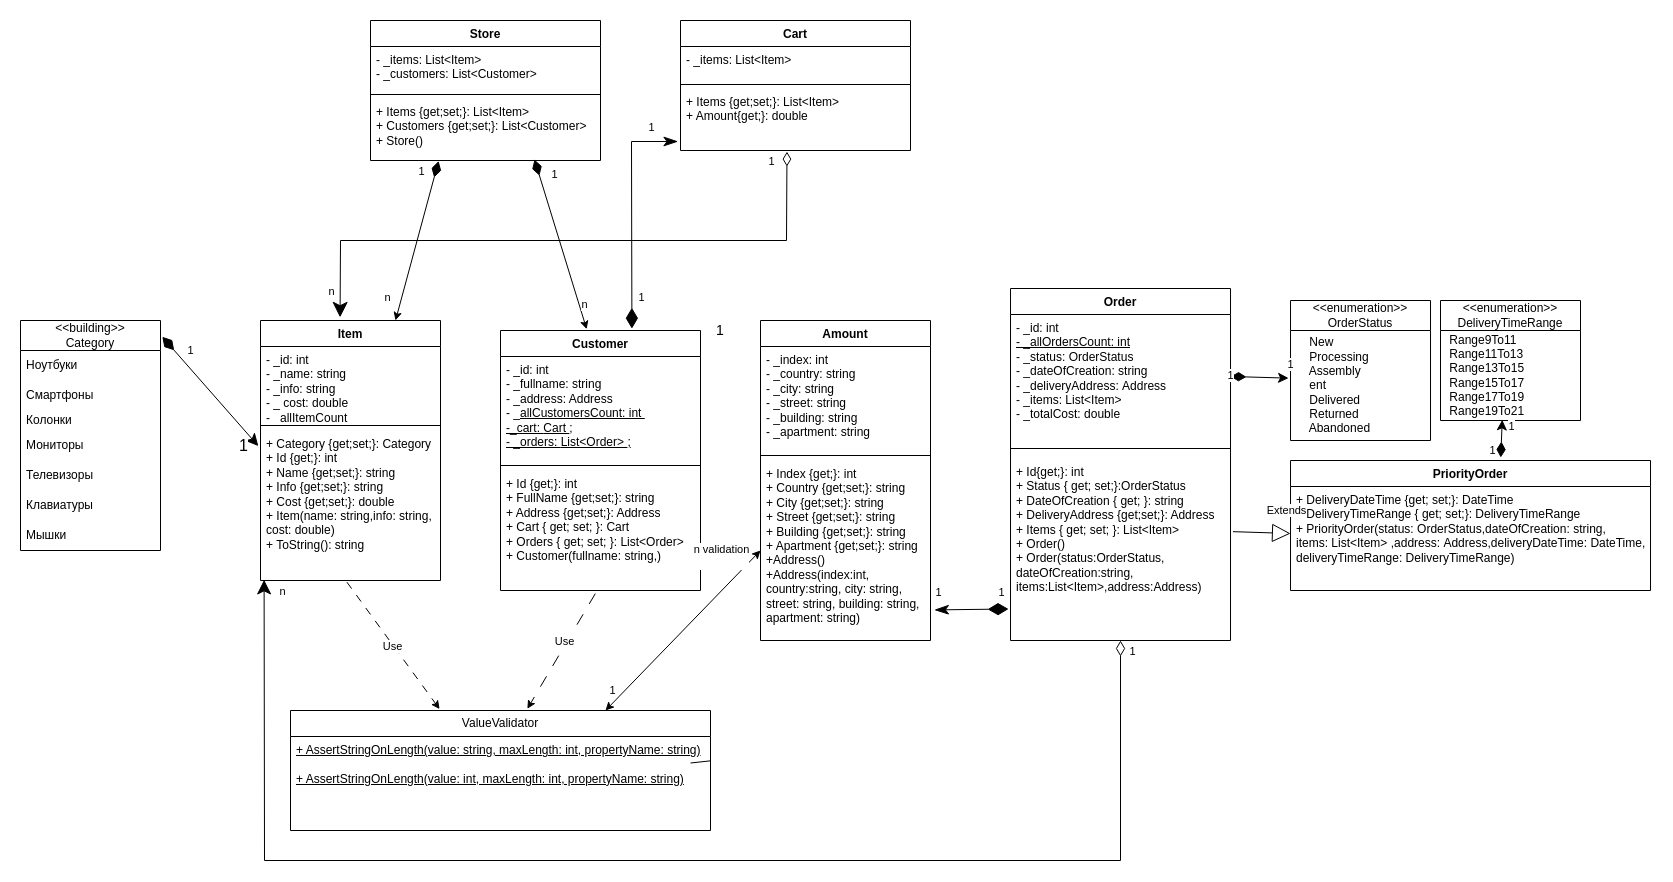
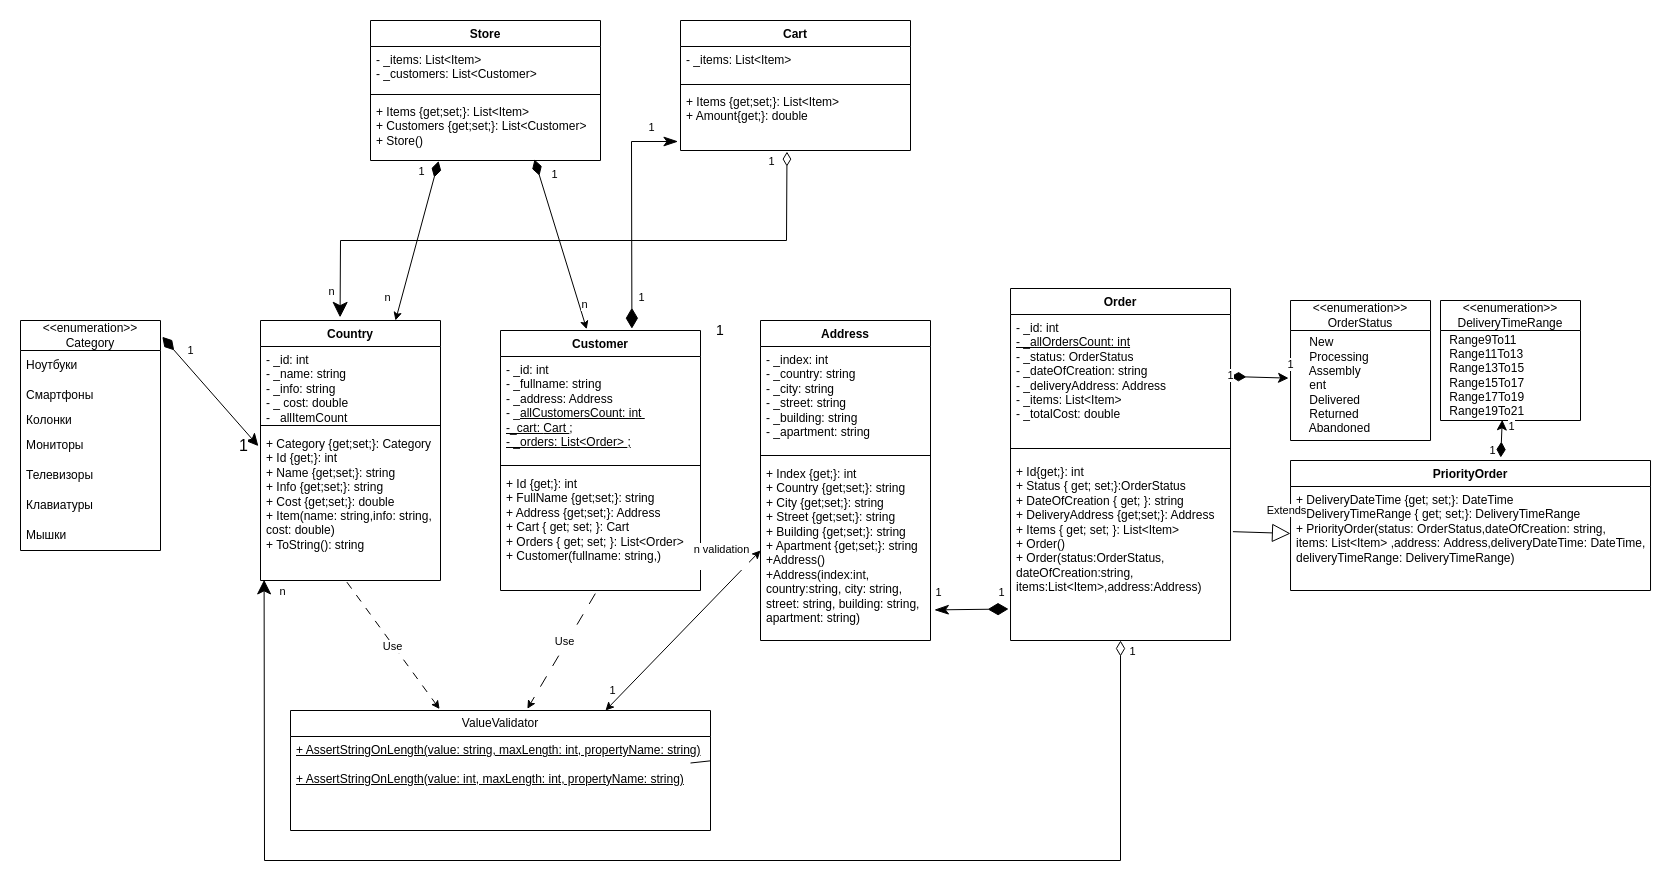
node "Item": label "Item" -> "Country"
node "Amount": label "Amount" -> "Address"
node "<<building>> Category": label "<<building>> Category" -> "<<enumeration>> Category"
